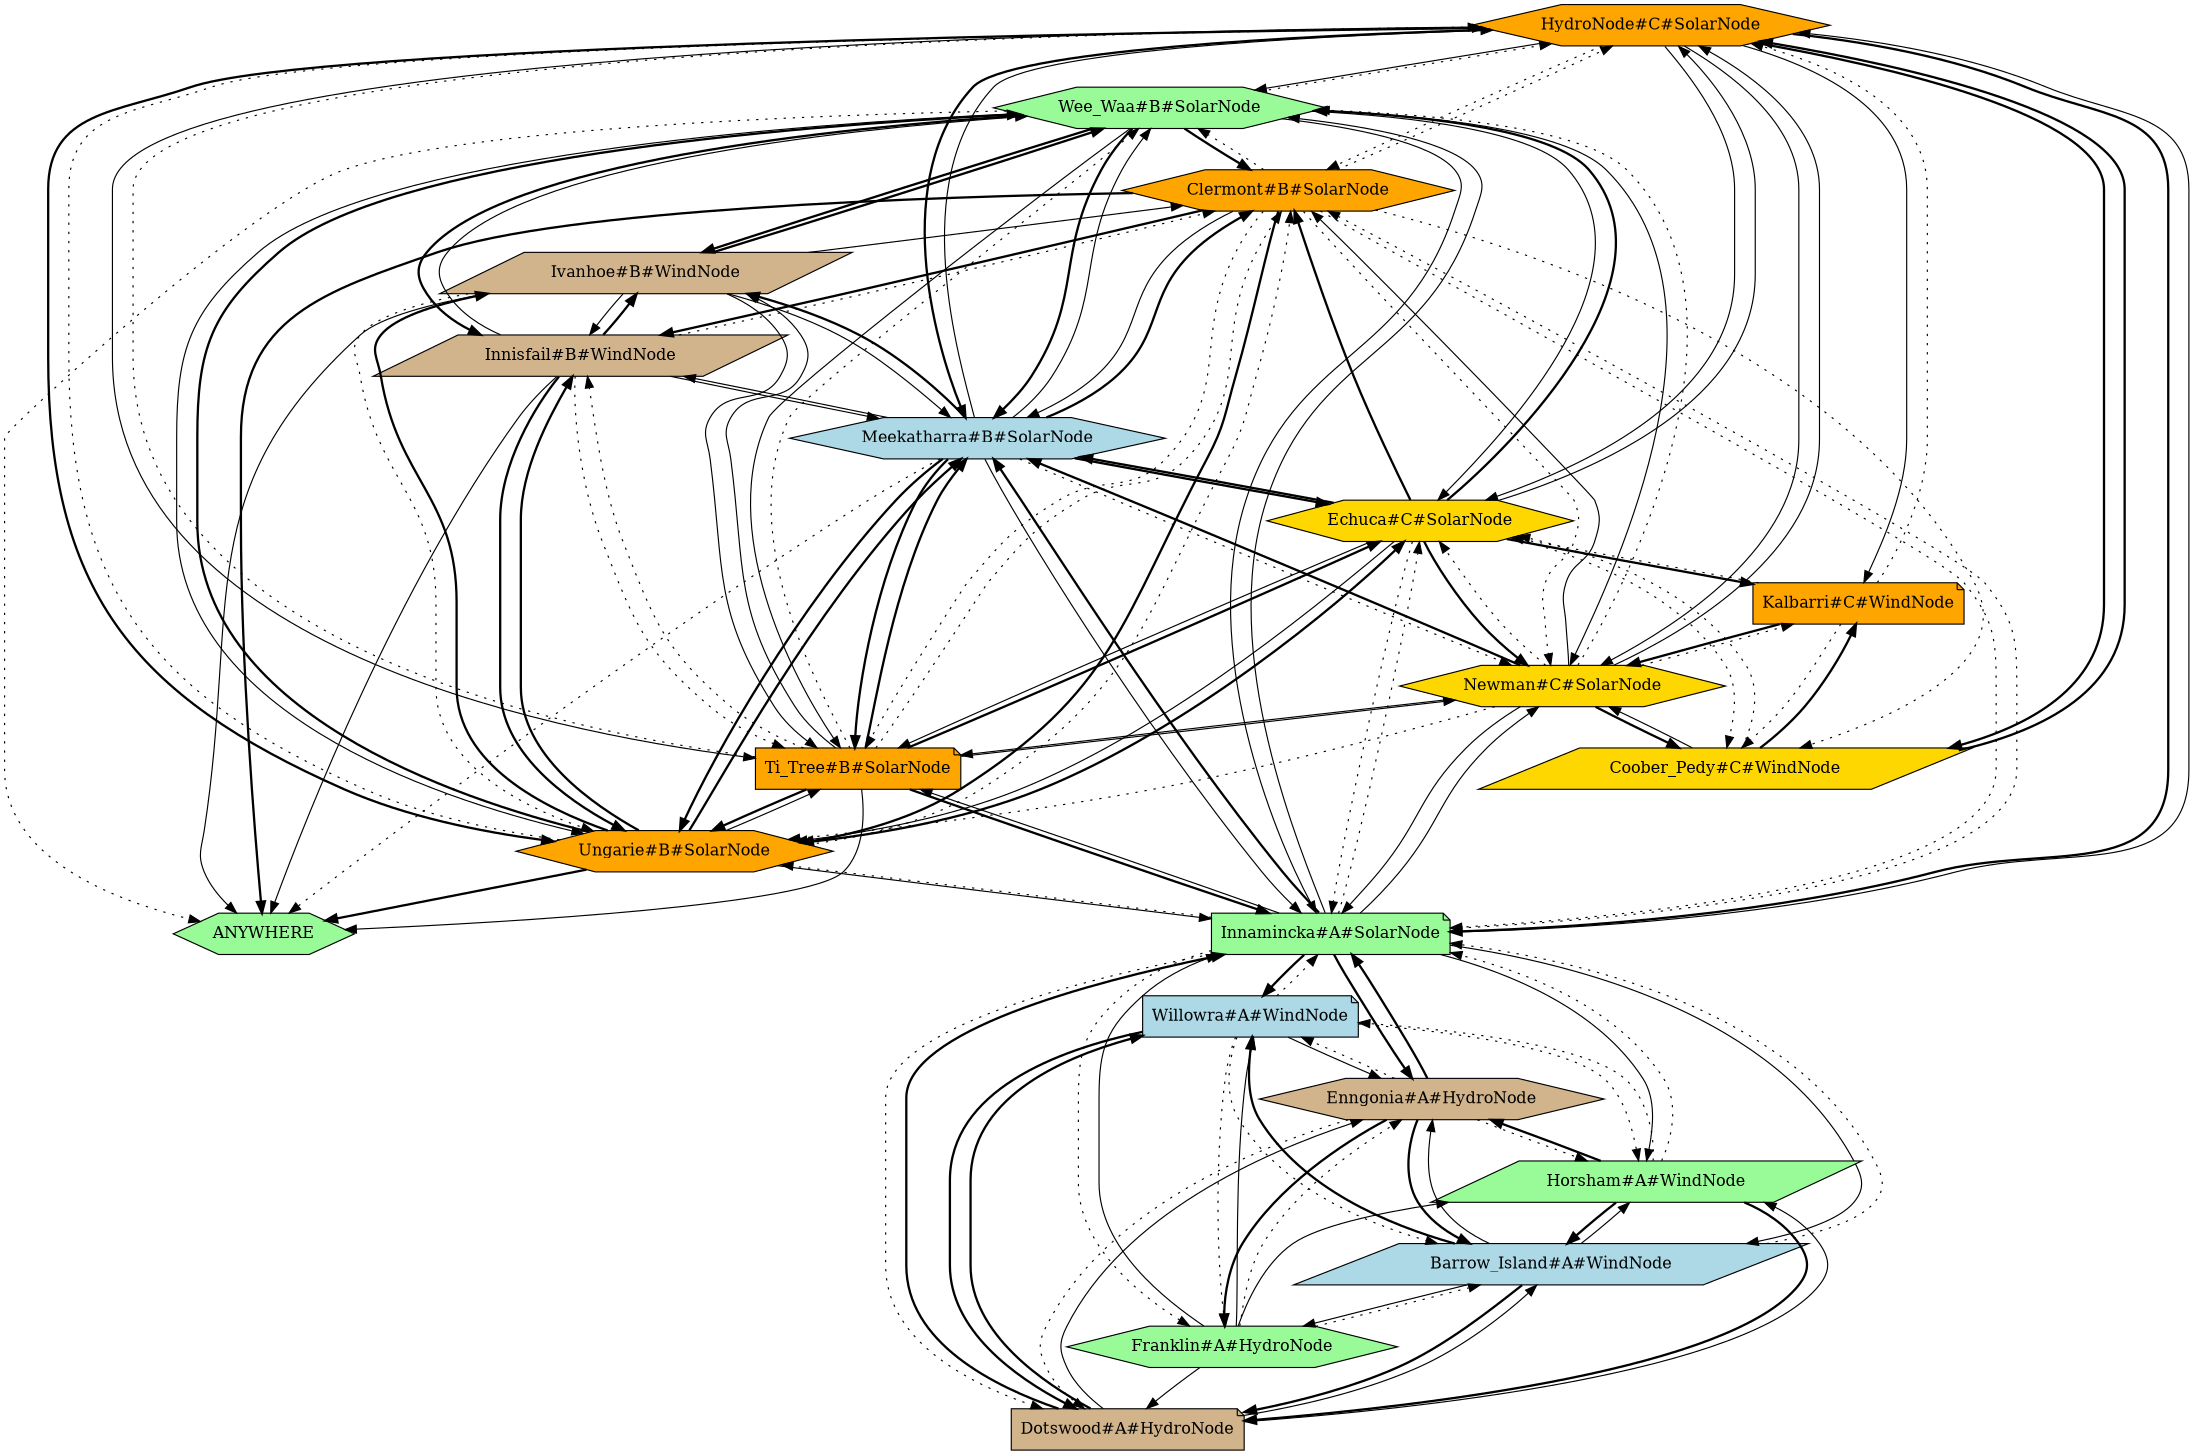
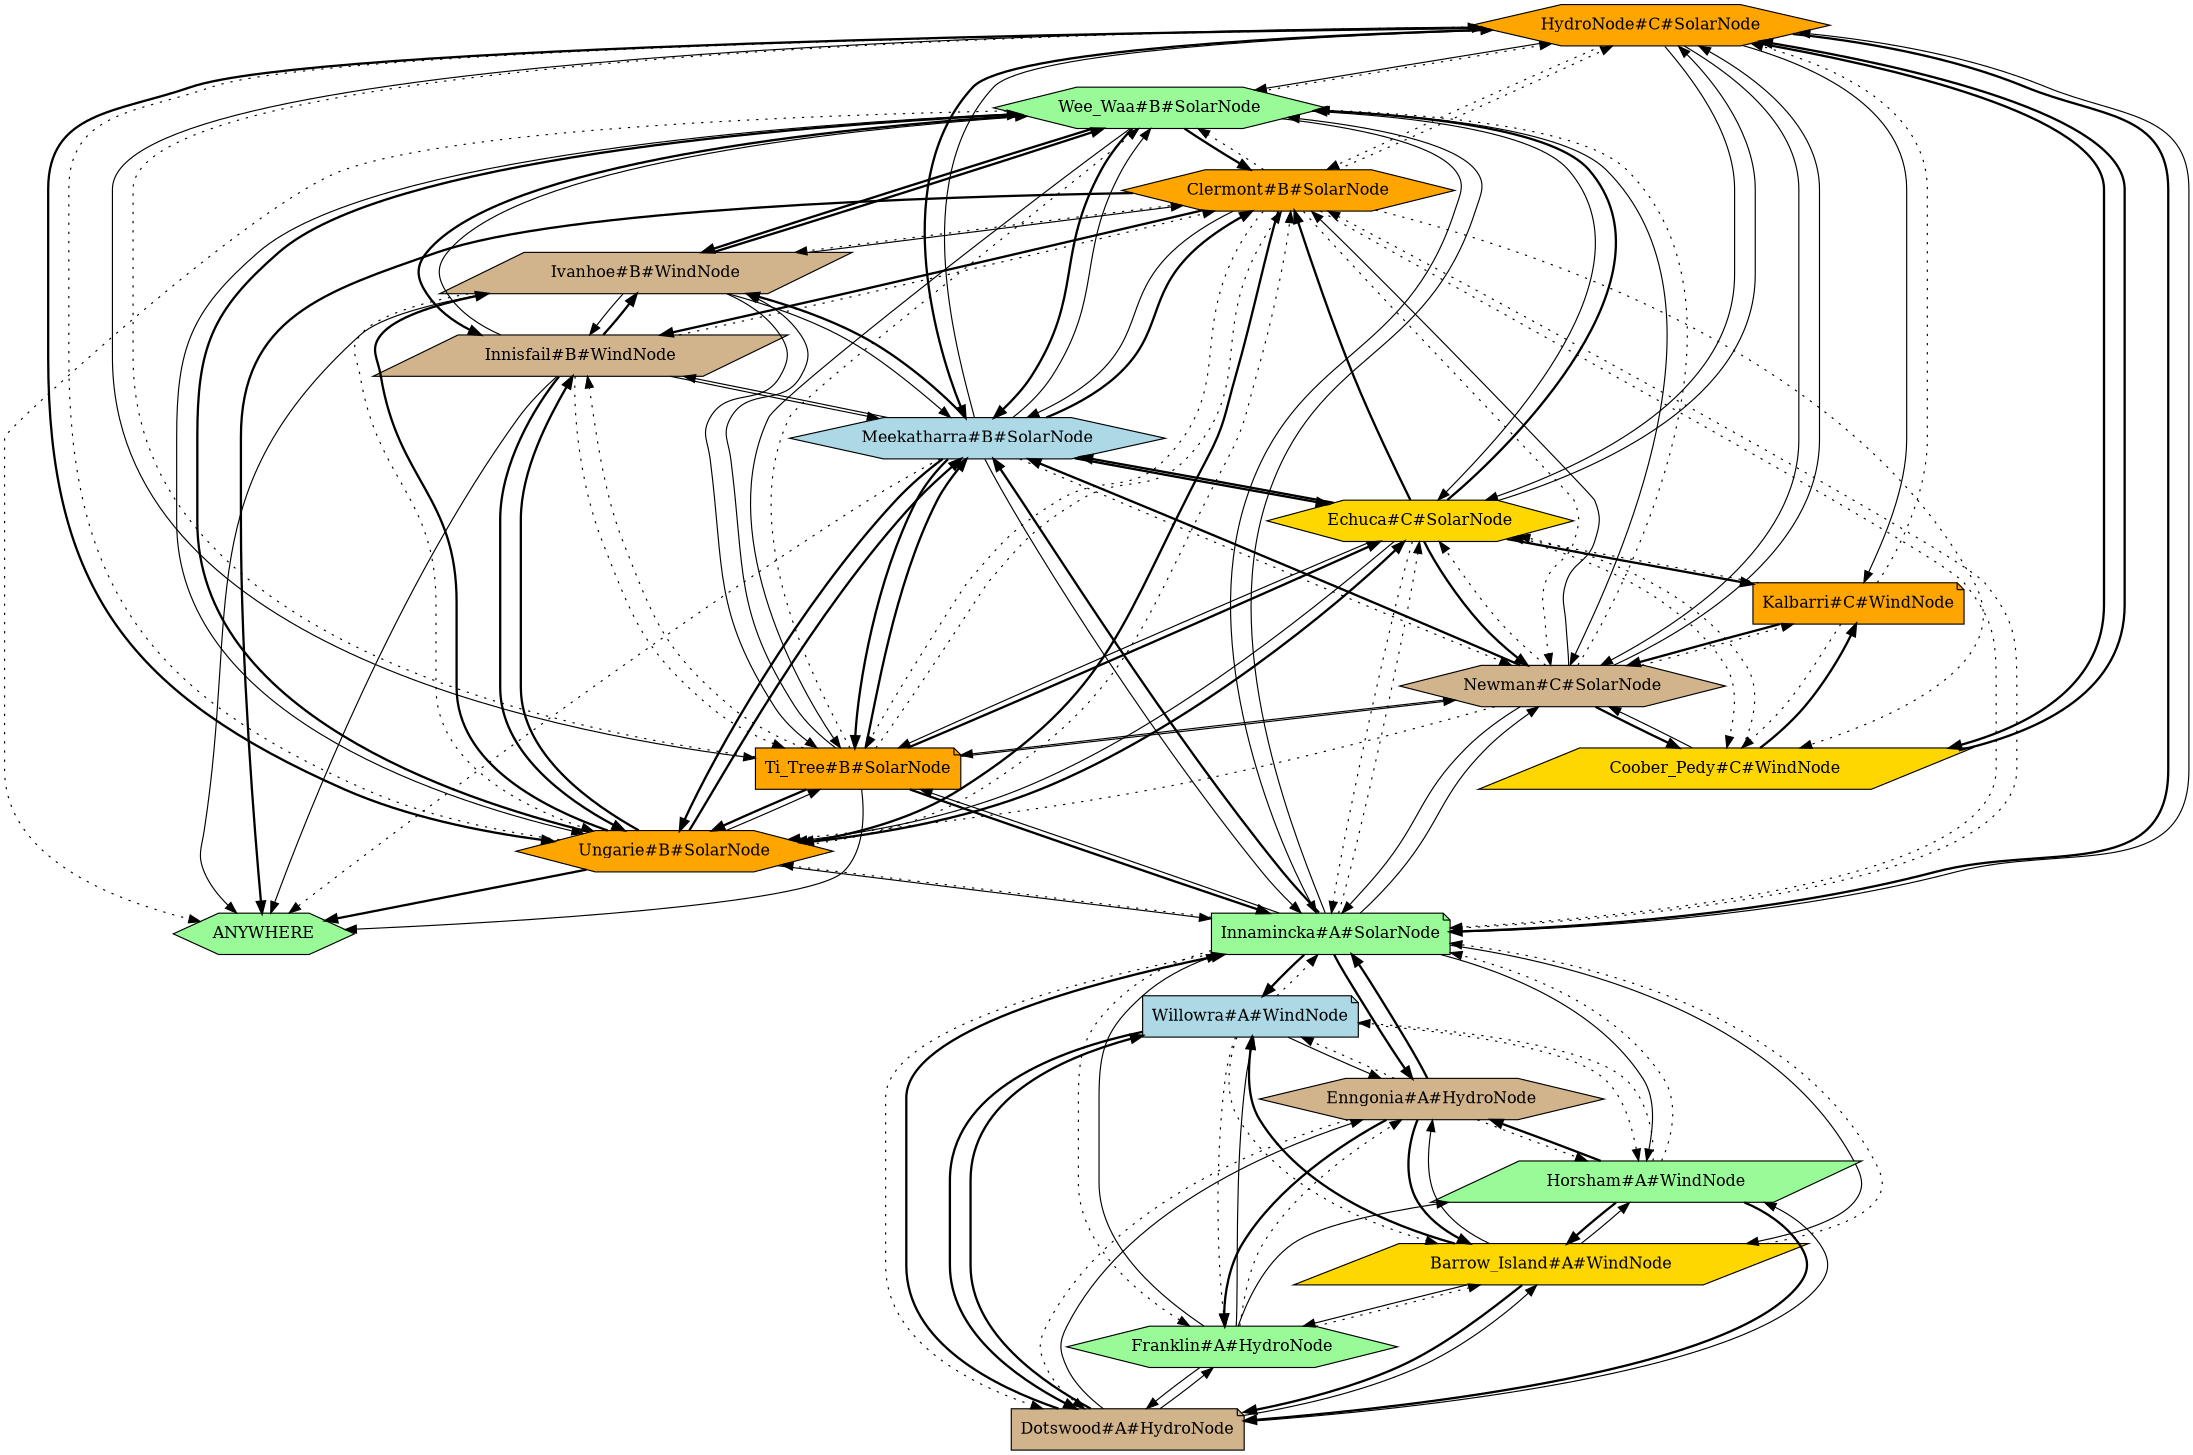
edge "Clermont#B#SolarNode" -> "Ivanhoe#B#WindNode": added
node "Newman#C#SolarNode": fillcolor gold -> tan
node "Barrow_Island#A#WindNode": fillcolor lightblue -> gold
edge "Dotswood#A#HydroNode" -> "Franklin#A#HydroNode": added
